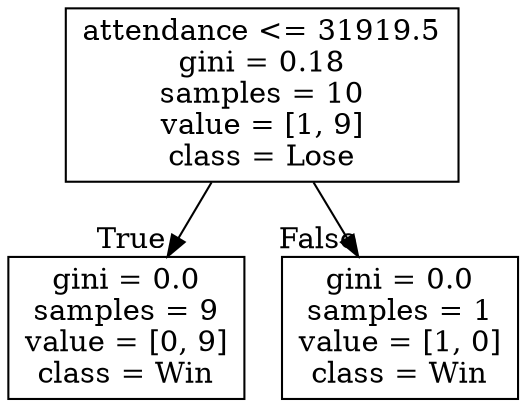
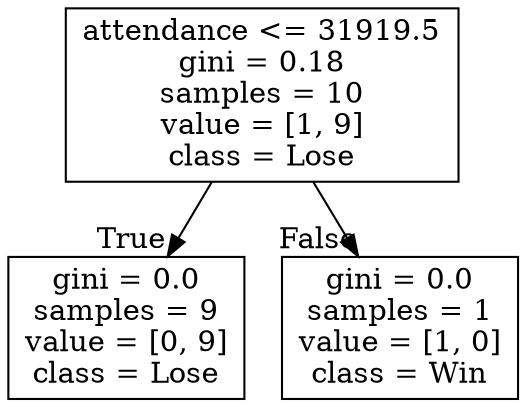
node "gini = 0.0 samples = 9 value = [0, 9] class = Win": label "gini = 0.0 samples = 9 value = [0, 9] class = Win" -> "gini = 0.0 samples = 9 value = [0, 9] class = Lose"
